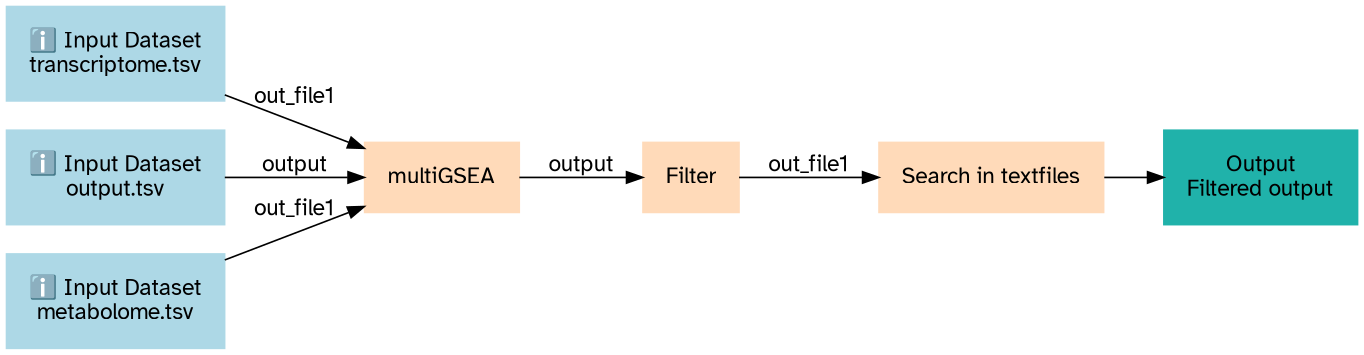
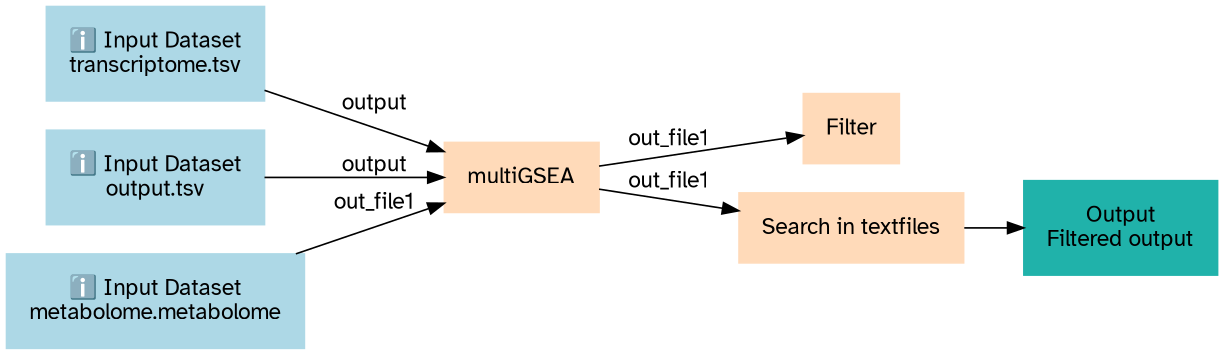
edge "ℹ️ Input Dataset transcriptome.tsv" -> "multiGSEA": label "out_file1" -> "output"
edge "multiGSEA" -> "Filter": label "output" -> "out_file1"
edge "Filter" -> "Search in textfiles": now "multiGSEA" -> "Search in textfiles"
node "ℹ️ Input Dataset metabolome.tsv": label "ℹ️ Input Dataset metabolome.tsv" -> "ℹ️ Input Dataset metabolome.metabolome"
